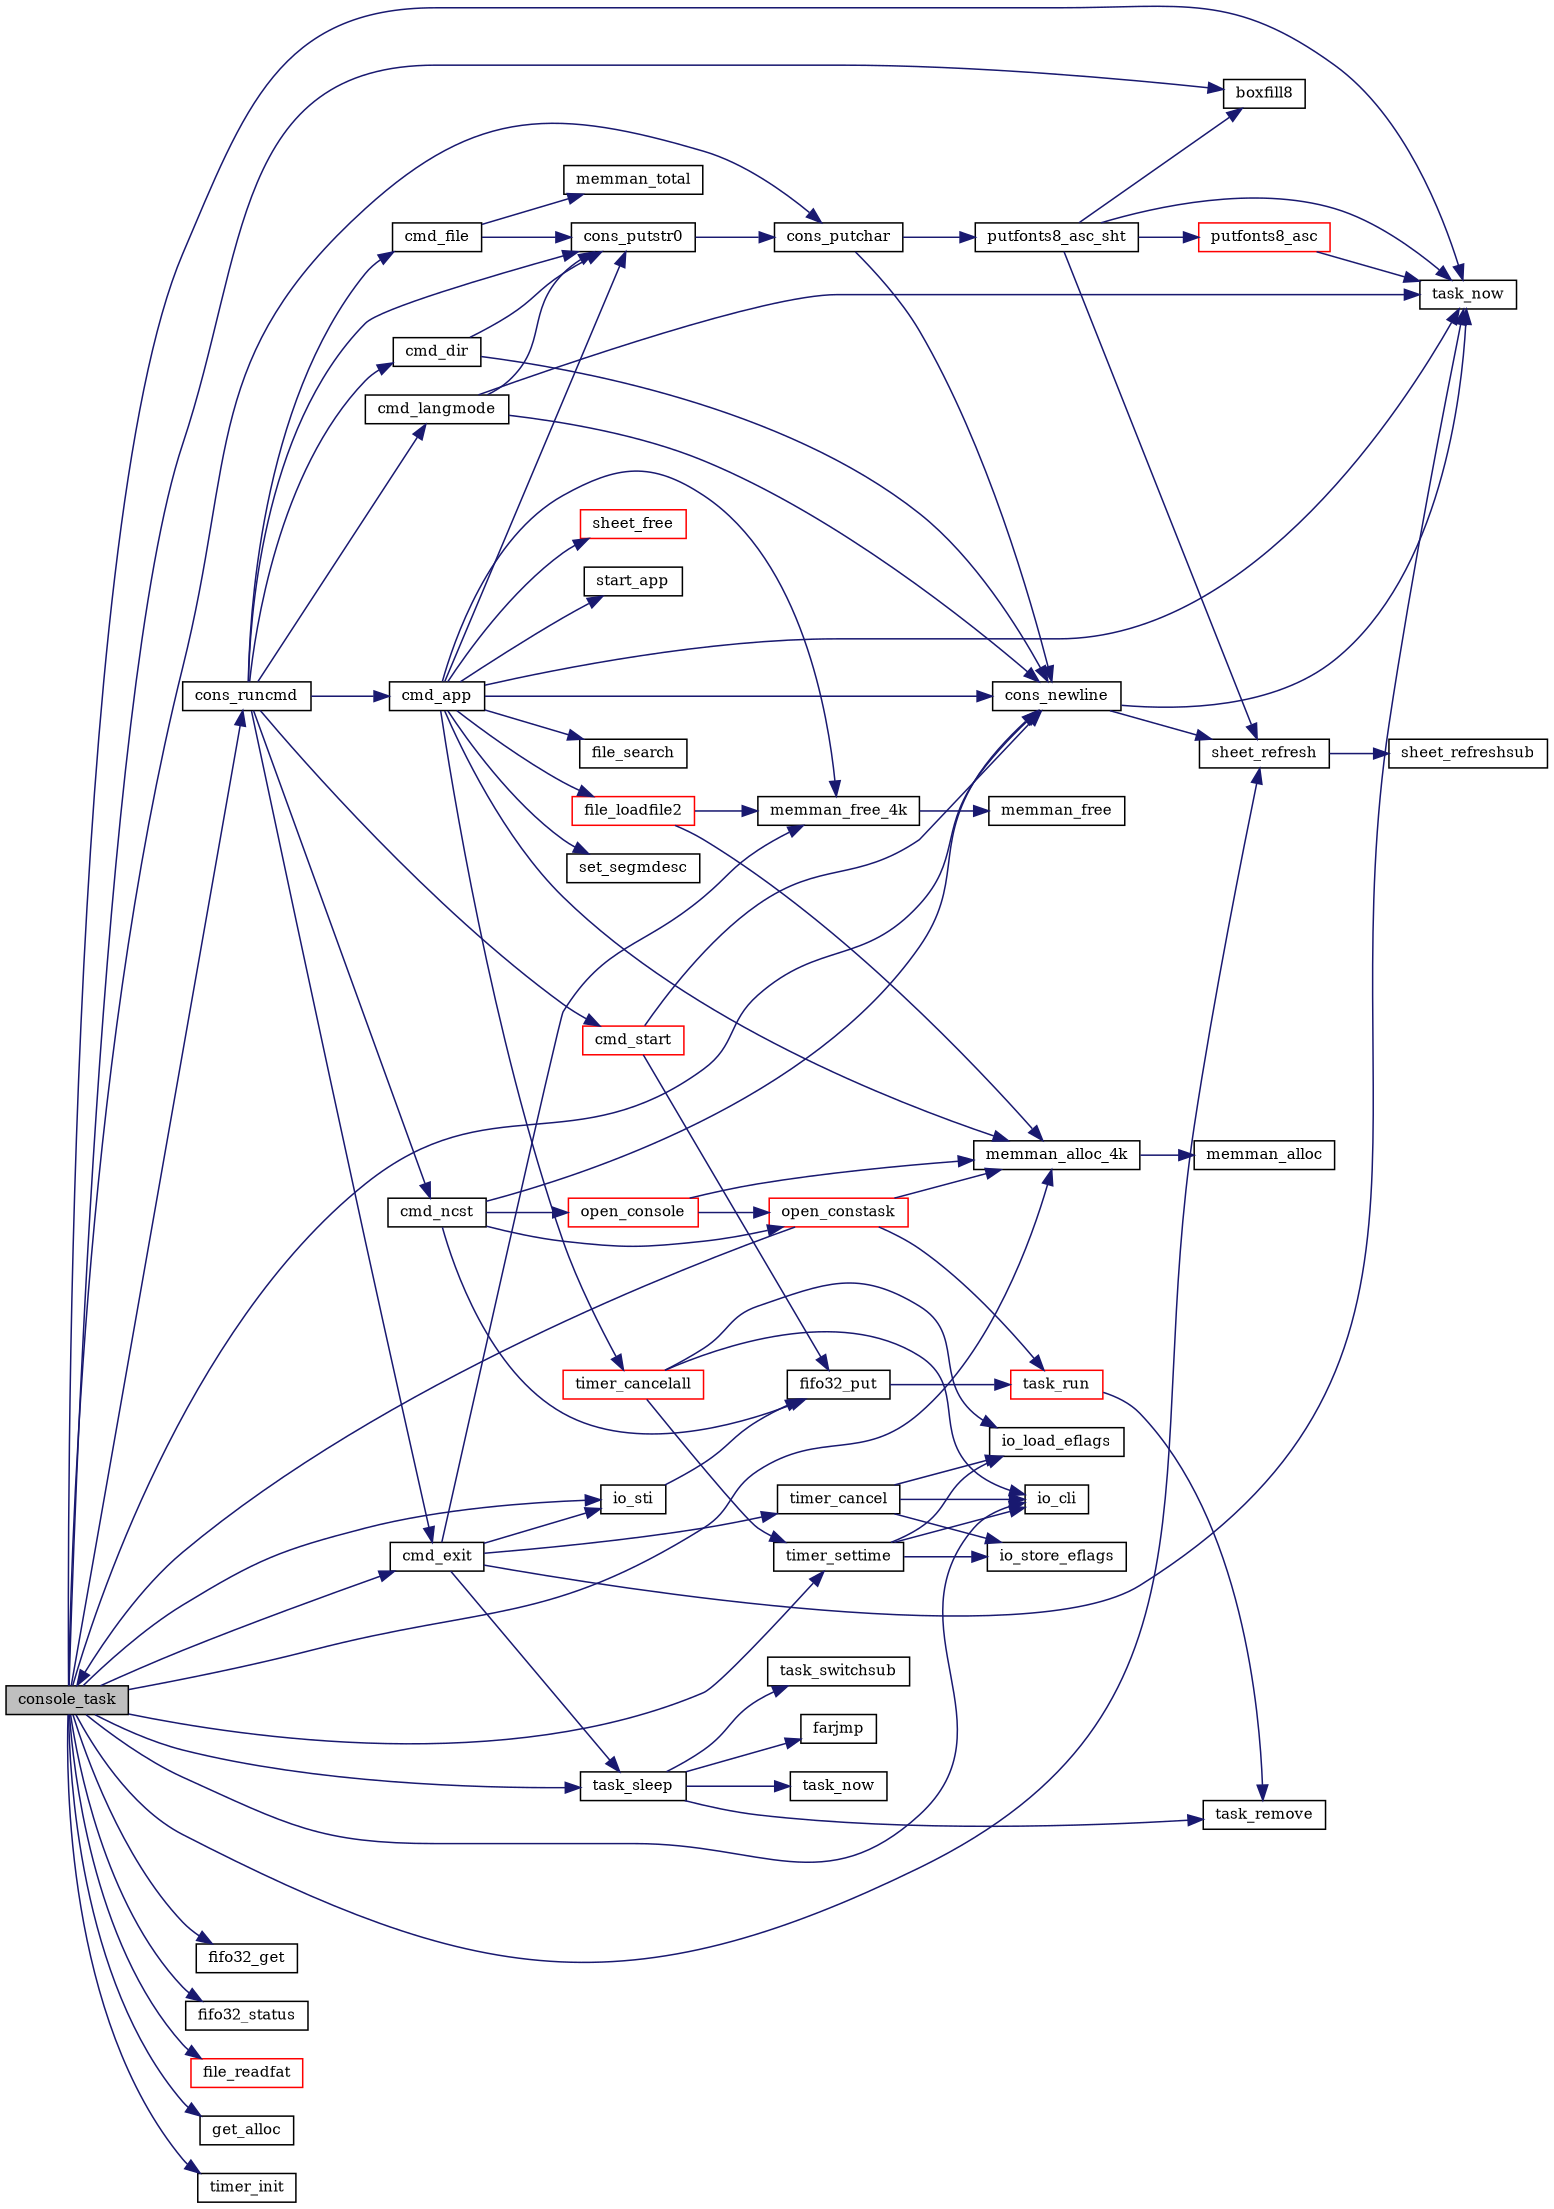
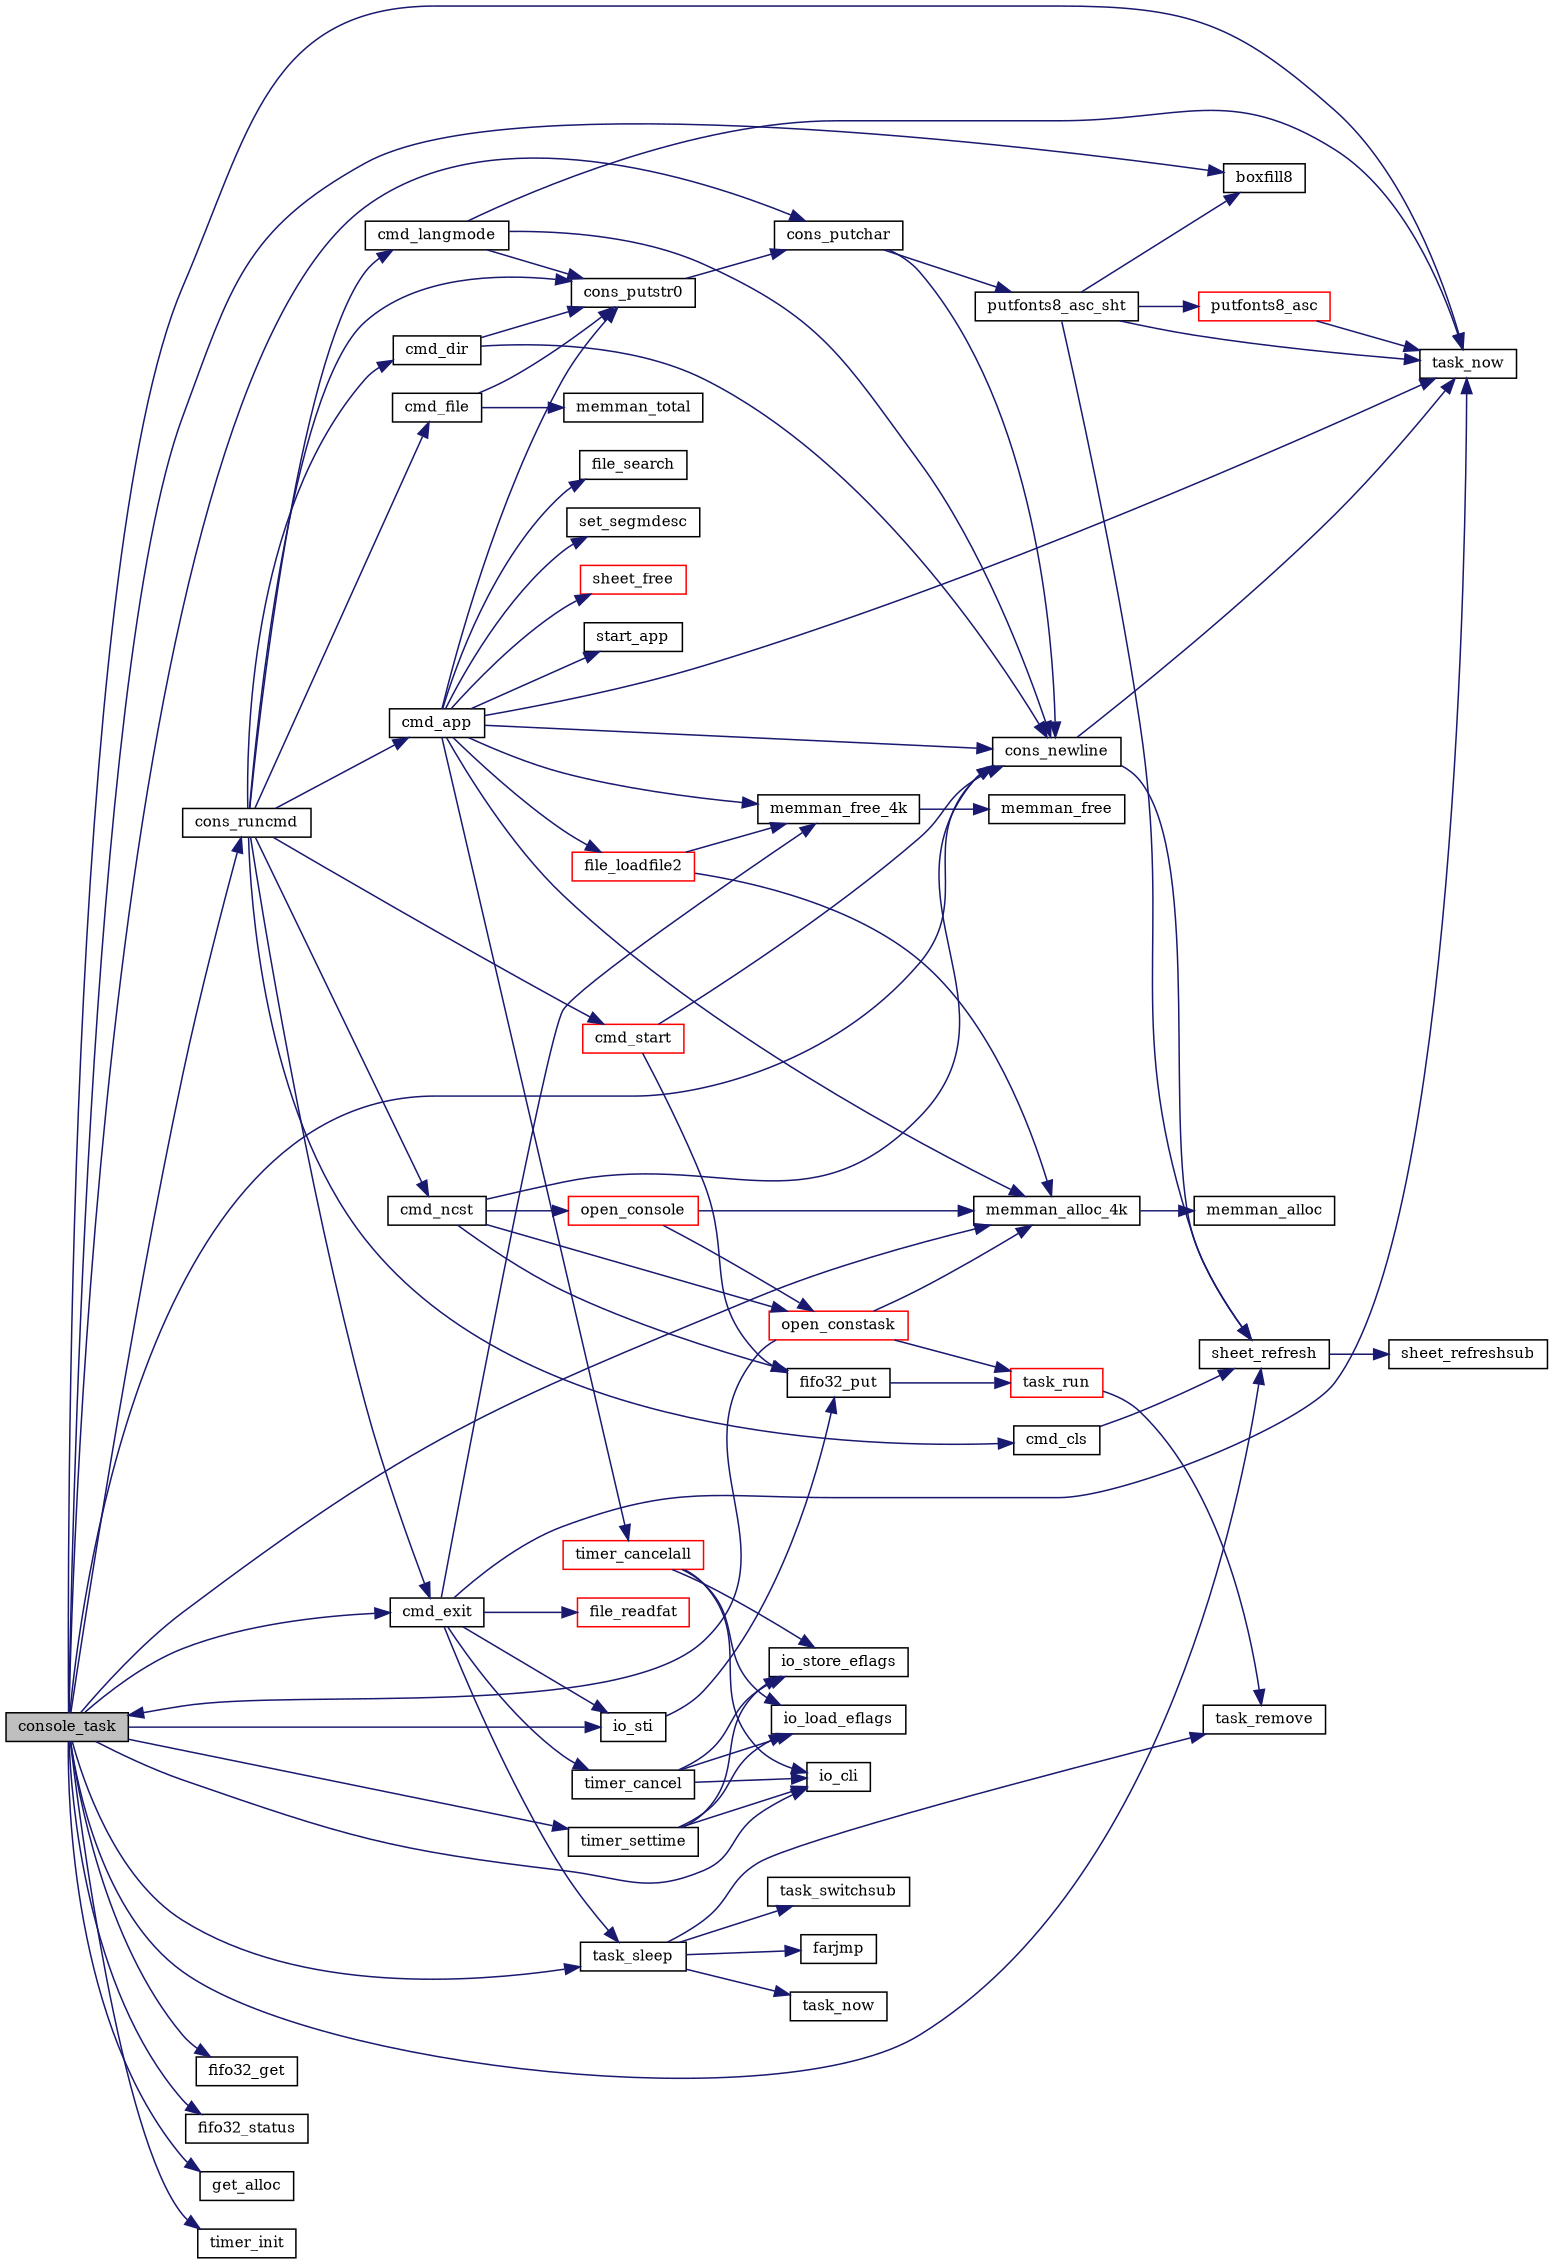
node "cmd_cls": added
edge "timer_cancelall" -> "timer_settime": now "timer_cancelall" -> "io_store_eflags"
edge "console_task" -> "file_readfat": now "cmd_exit" -> "file_readfat"
